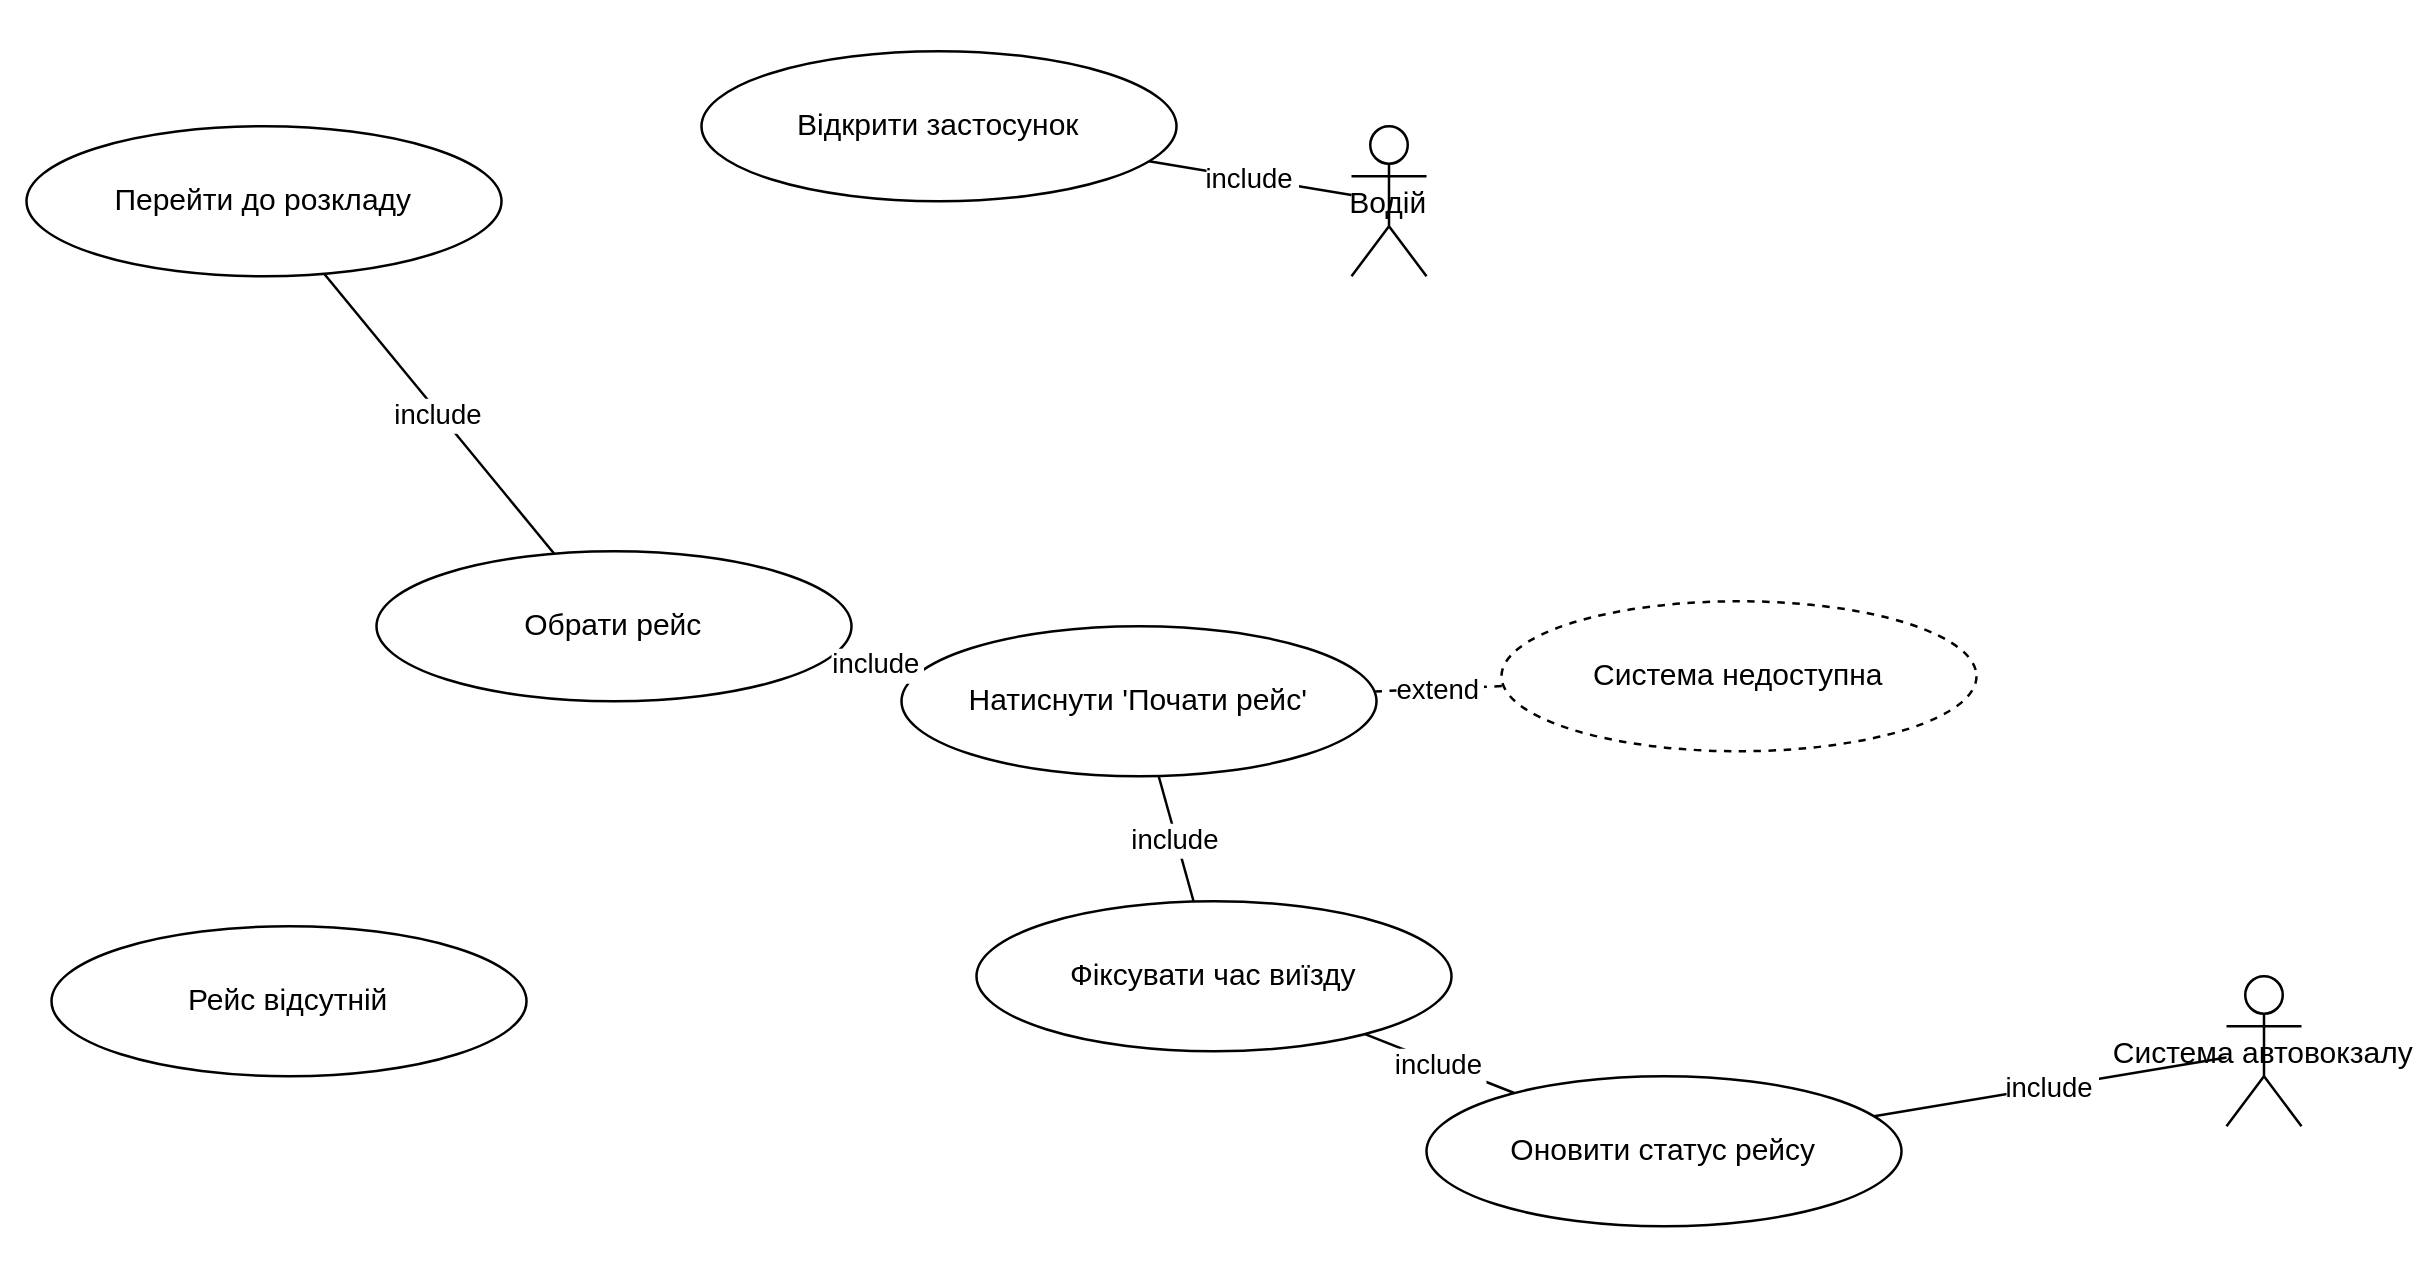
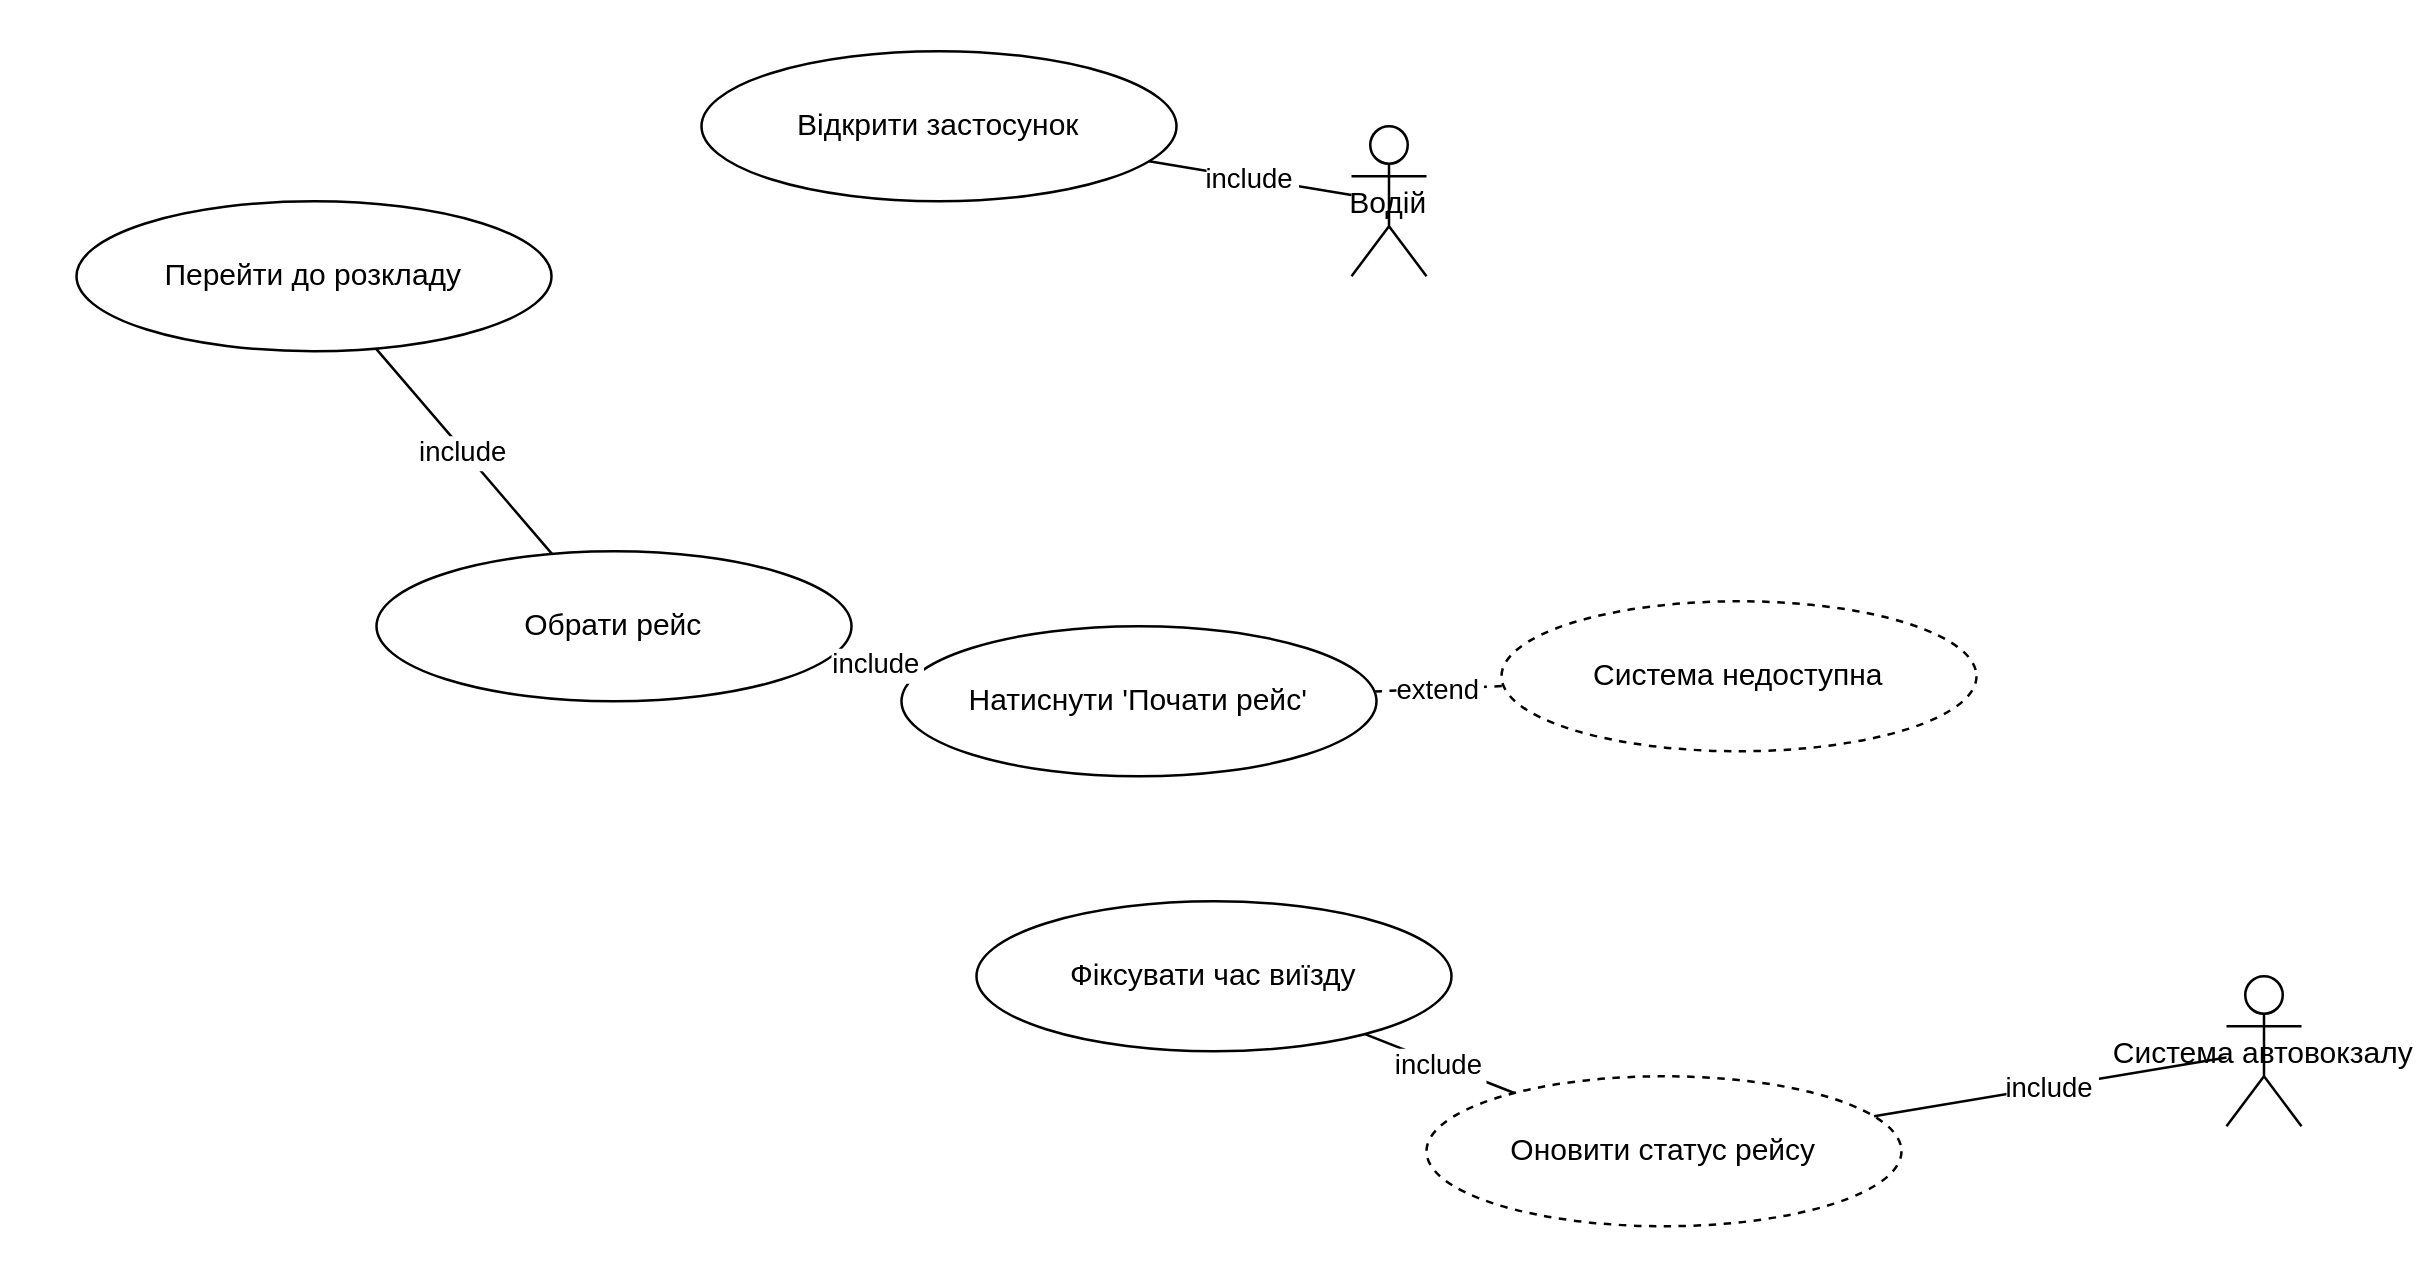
node "Перейти до розкладу": moved (264, 201) -> (314, 276)
edge "Натиснути 'Почати рейс'" -- "Фіксувати час виїзду": removed, label "include"
node "Рейс відсутній": removed
node "Оновити статус рейсу": style solid -> dashed
